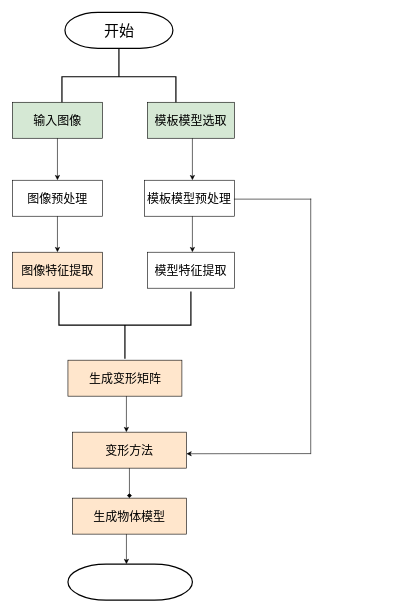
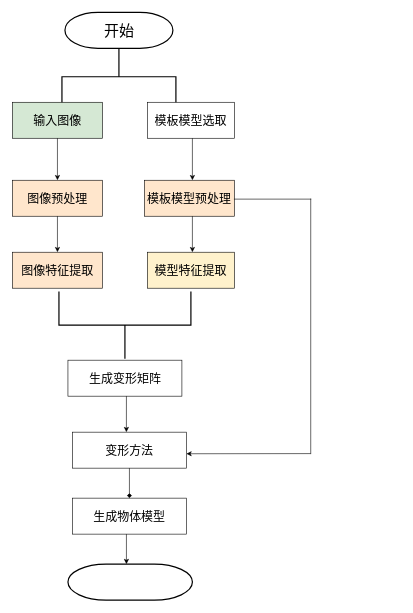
node "模板模型选取": fillcolor #d5e8d4 -> #ffffff
node "图像预处理": fillcolor #ffffff -> #ffe6cc
node "模板模型预处理": fillcolor #ffffff -> #ffe6cc
node "模型特征提取": fillcolor #ffffff -> #fff2cc
node "生成变形矩阵": fillcolor #ffe6cc -> #ffffff
node "变形方法": fillcolor #ffe6cc -> #ffffff
node "生成物体模型": fillcolor #ffe6cc -> #ffffff
